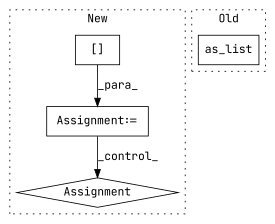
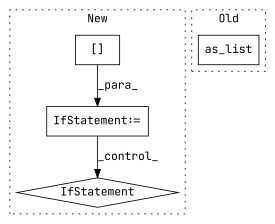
node "Assignment:=": label "Assignment:=" -> "IfStatement:="
node "Assignment": label "Assignment" -> "IfStatement"
